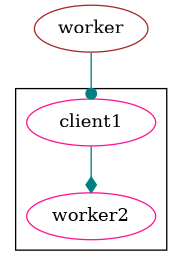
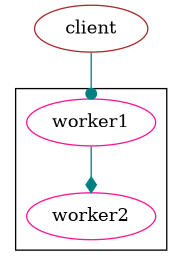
node "worker": label "worker" -> "client"
node "client1": label "client1" -> "worker1"
